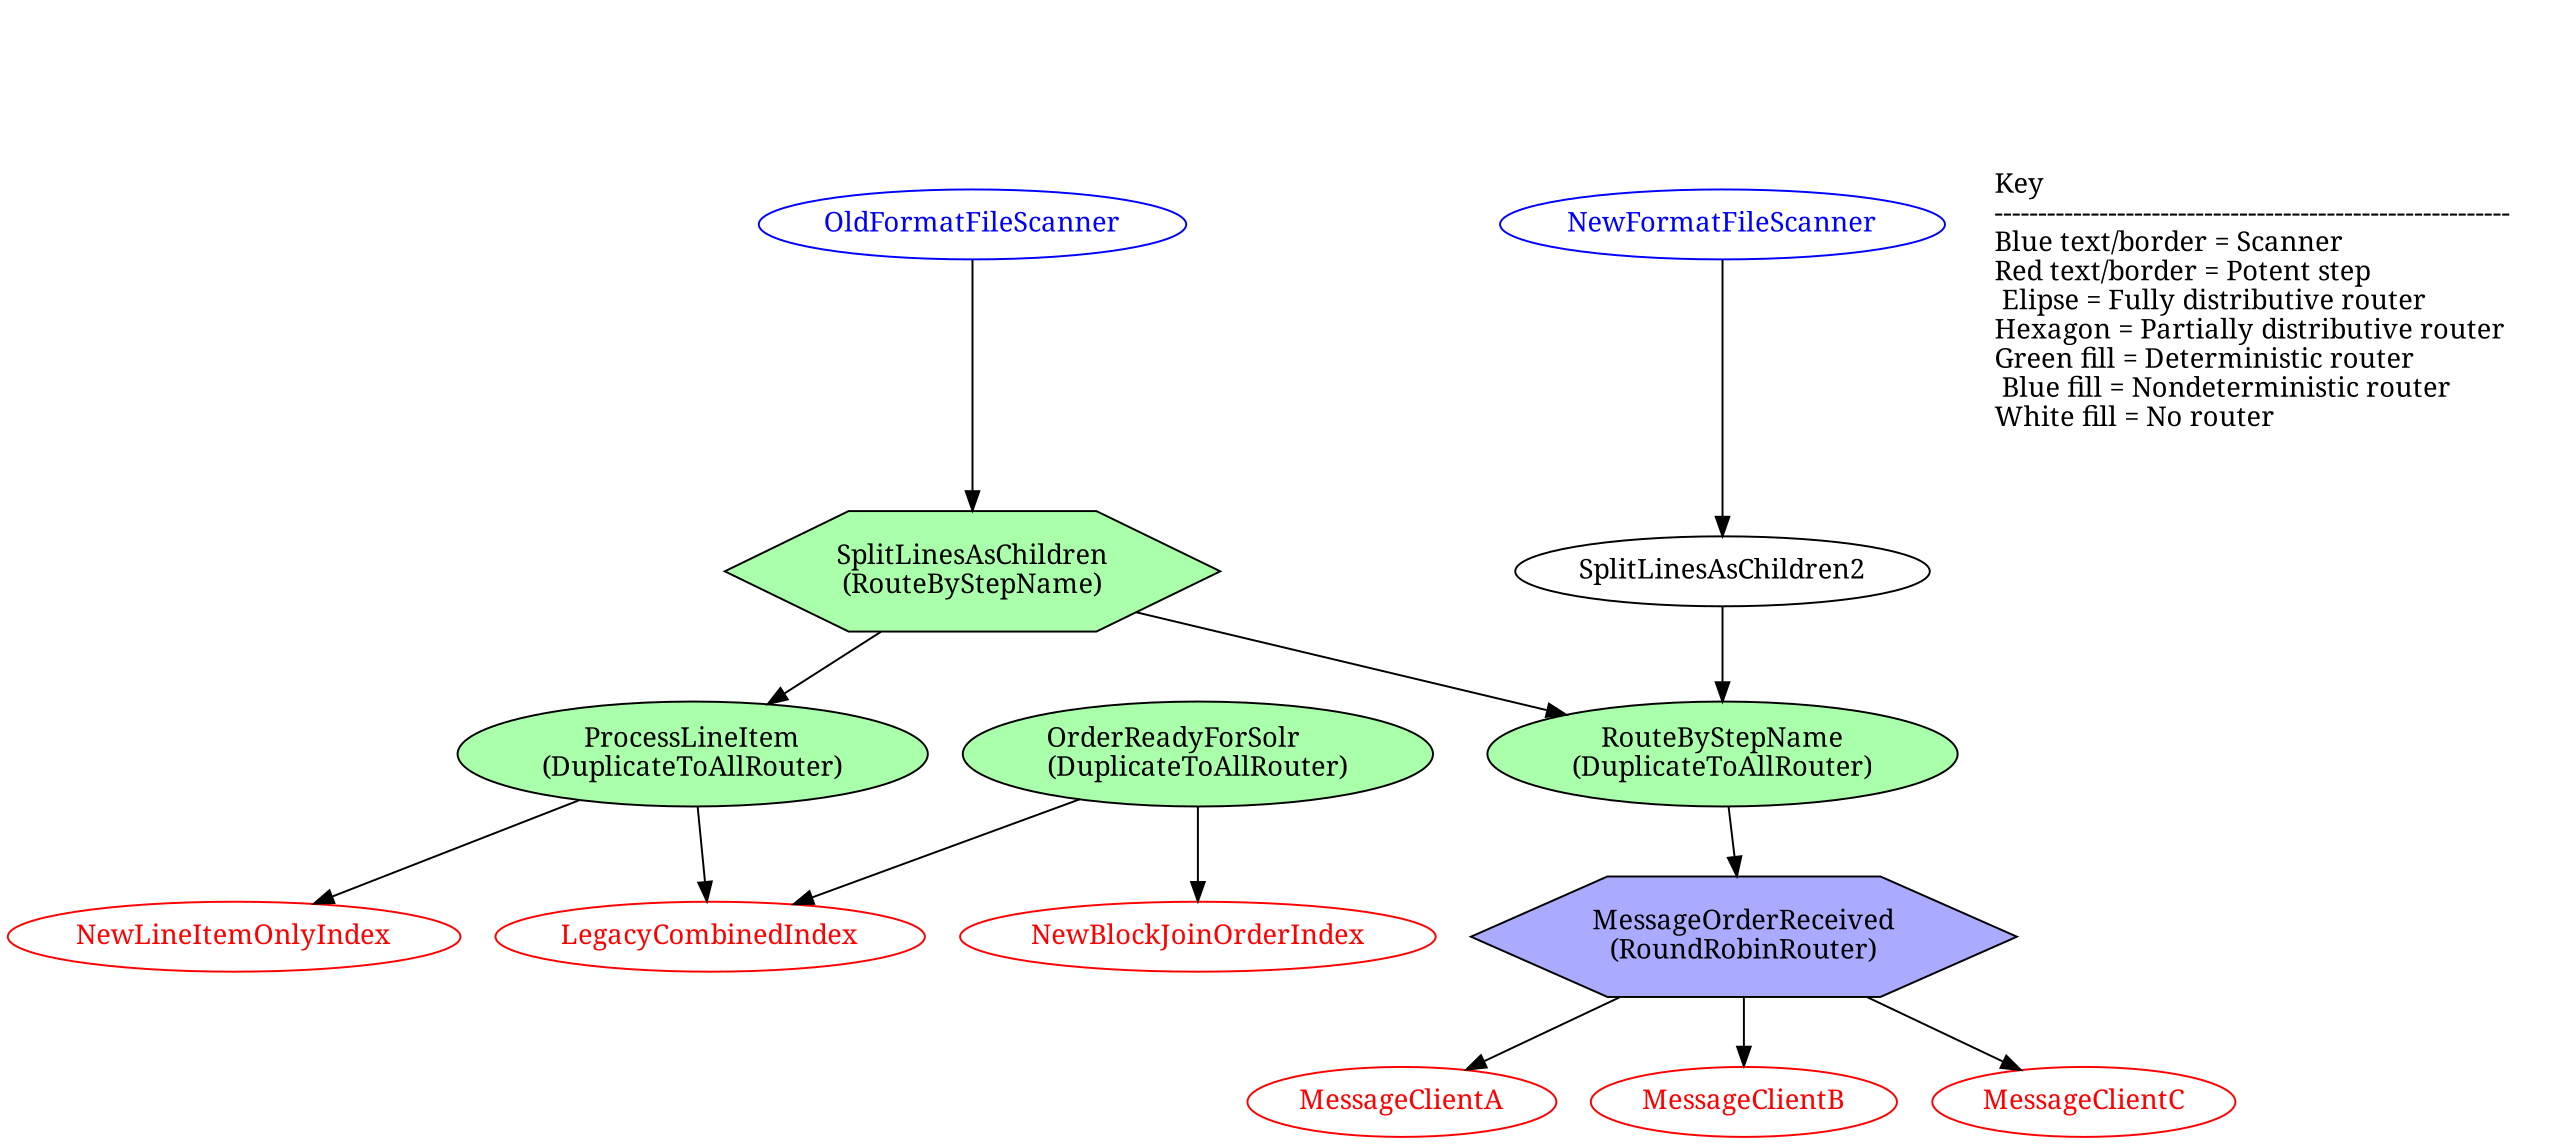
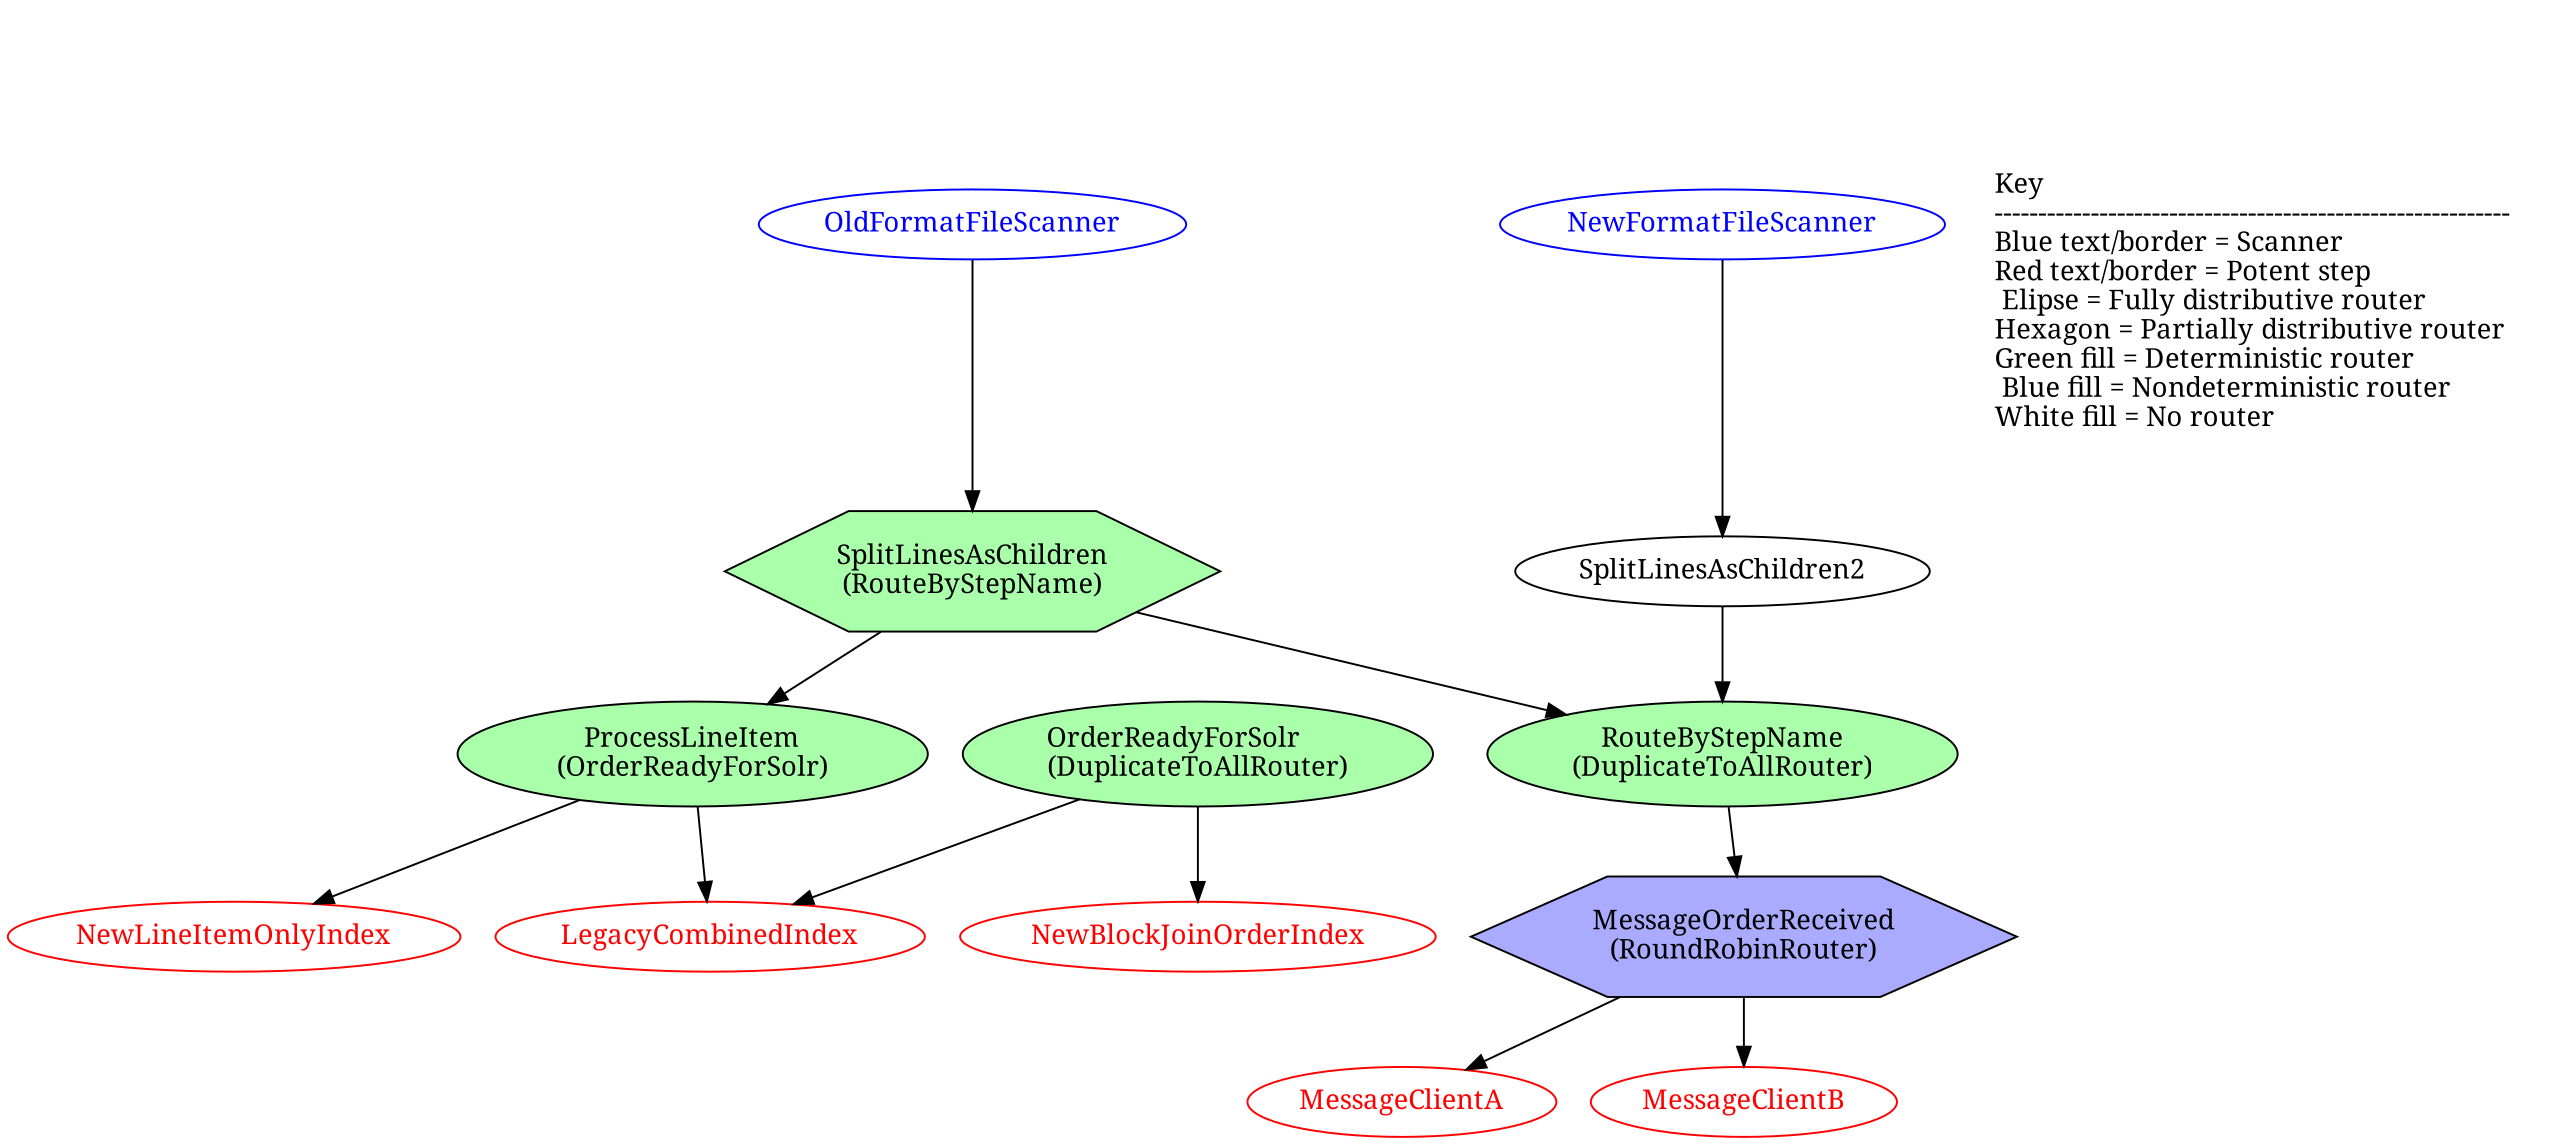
node "ProcessLineItem (DuplicateToAllRouter)": label "ProcessLineItem (DuplicateToAllRouter)" -> "ProcessLineItem (OrderReadyForSolr)"
node "MessageClientC": removed
